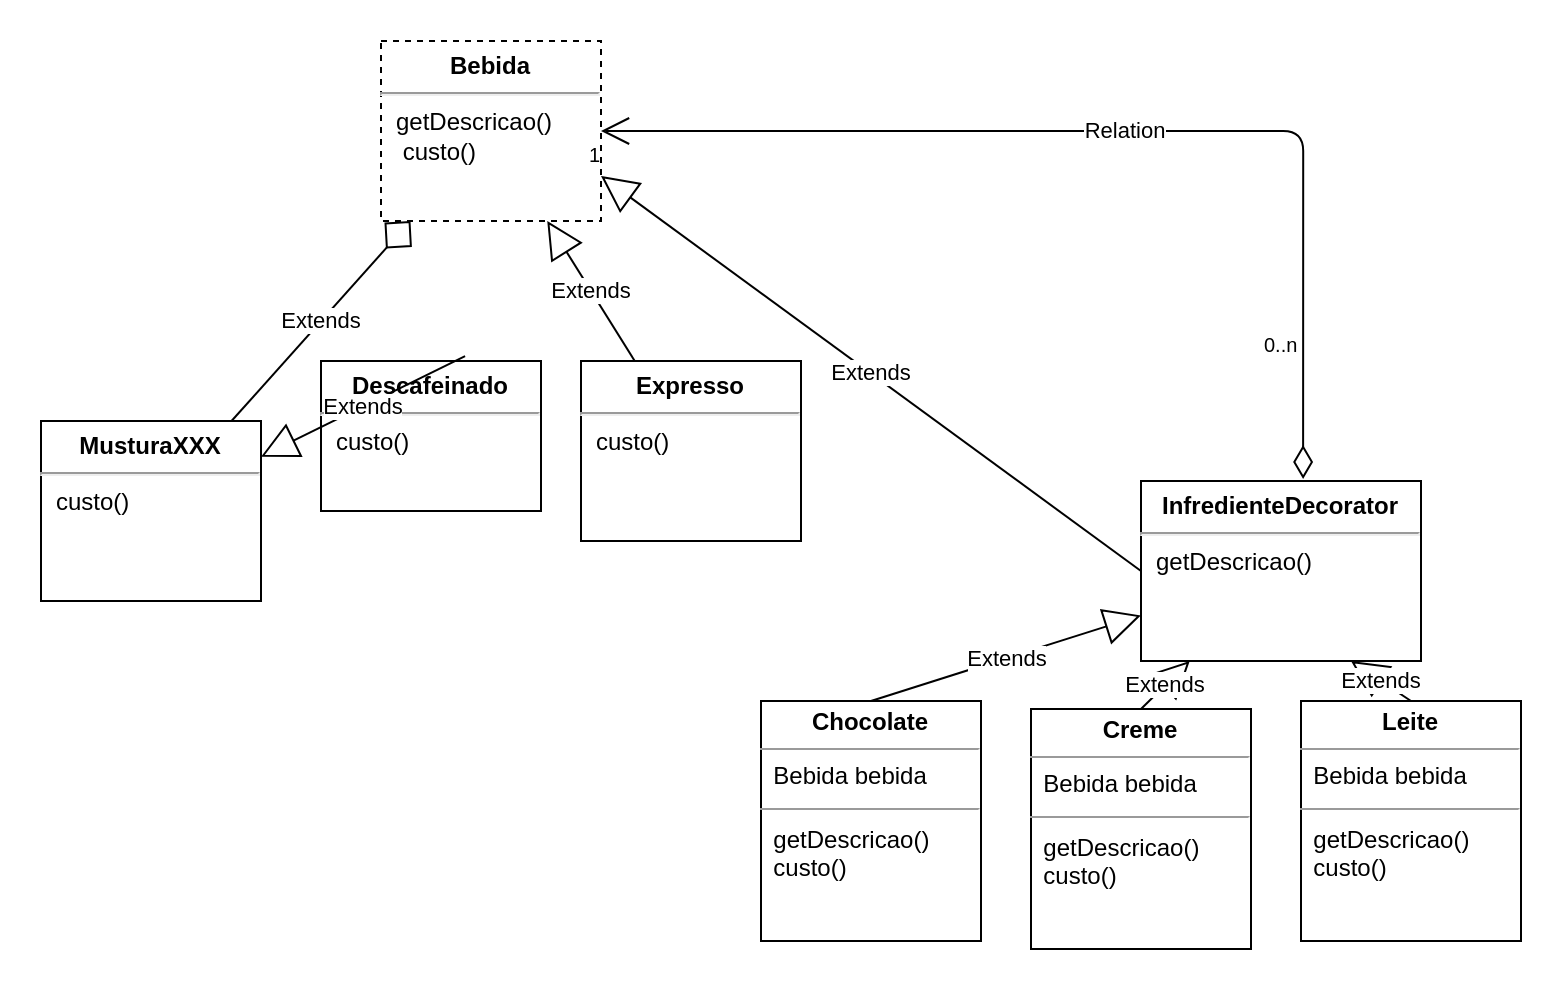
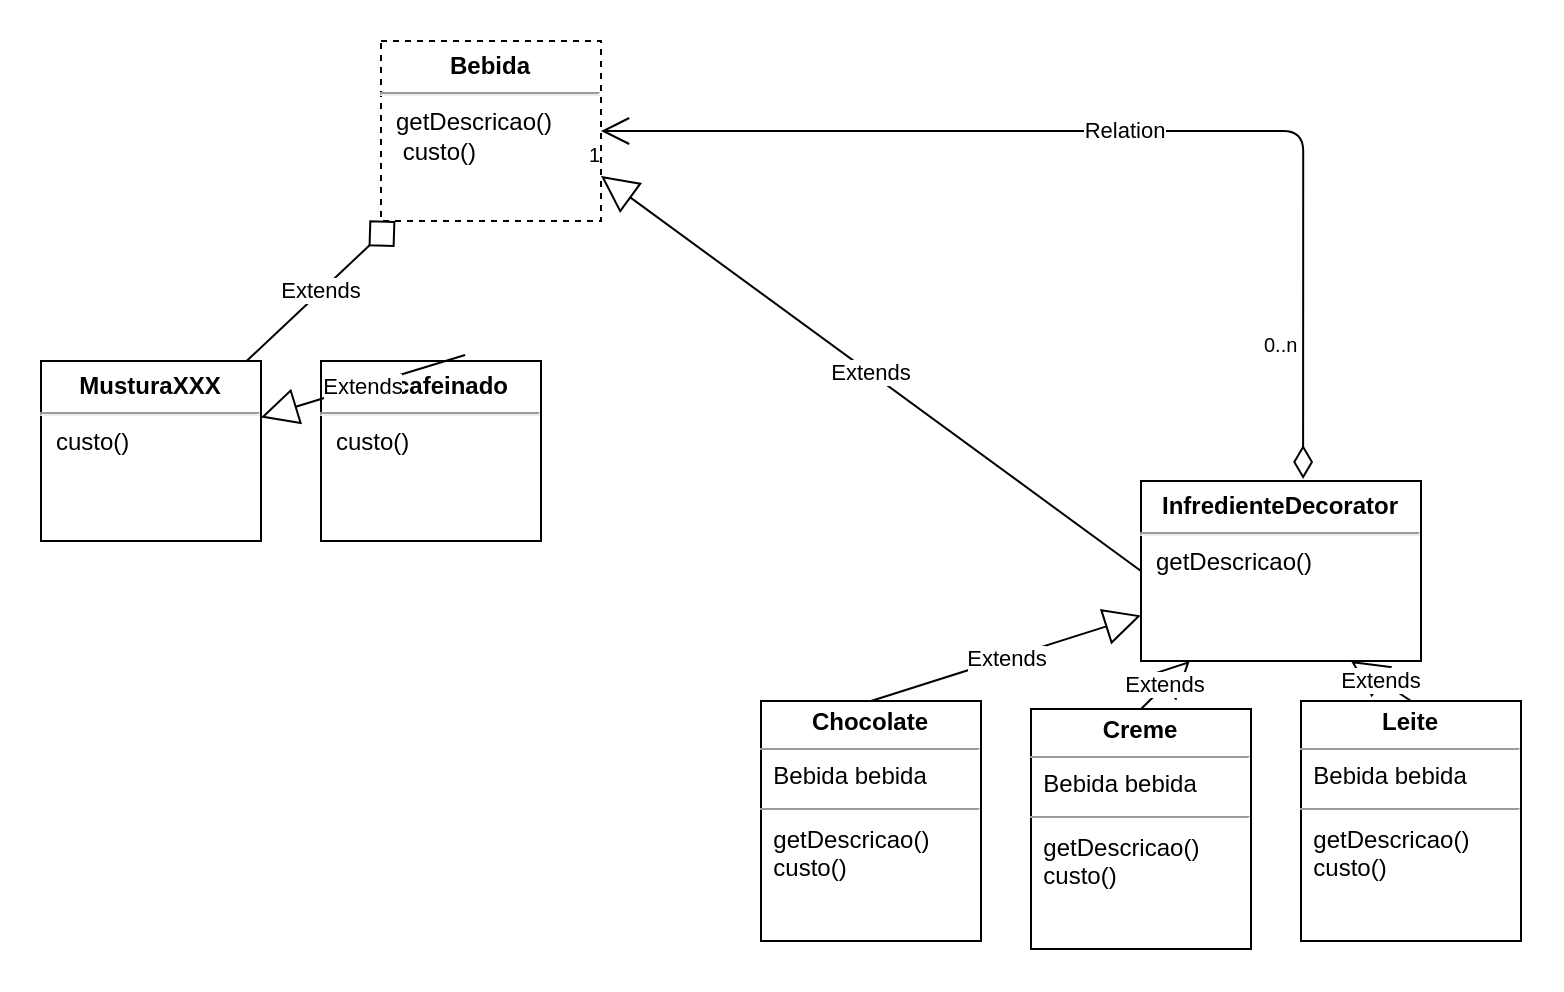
edge "Expresso custo()" -> "Bebida getDescricao() custo()": removed, label "Extends"
node "Descafeinado custo()": size 220x150 -> 220x180
node "Expresso custo()": removed
node "MusturaXXX custo()": moved (151, 511) -> (151, 451)
